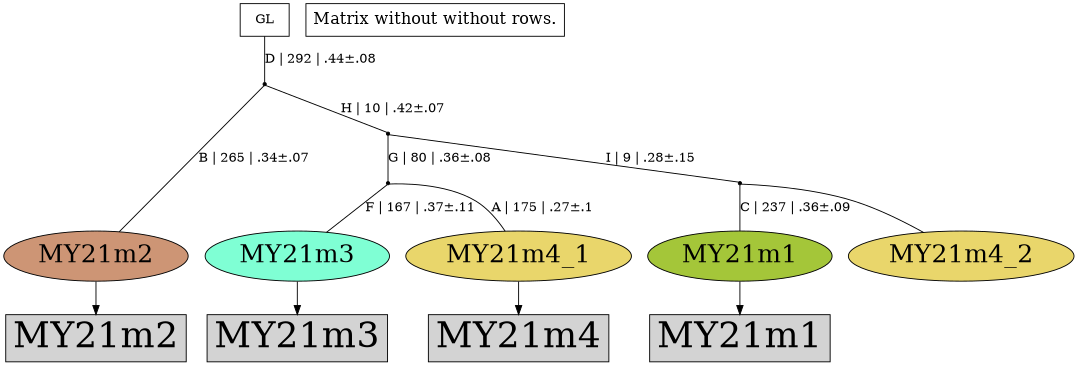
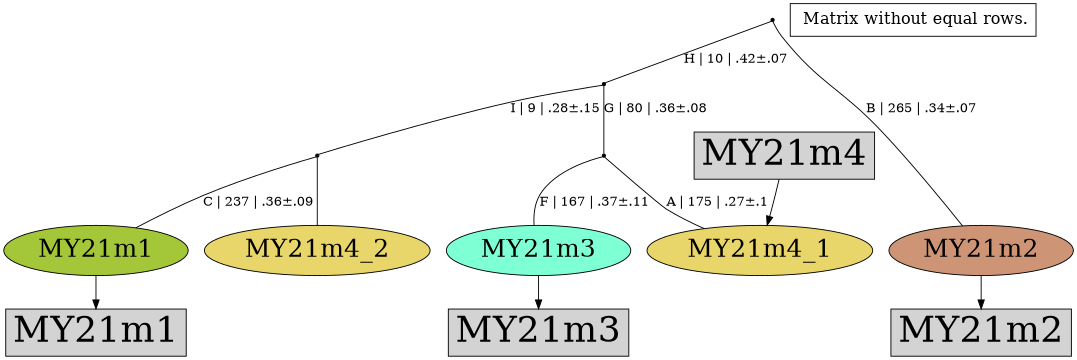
node "GL": removed
node "Matrix without without rows.": label "Matrix without without rows." -> "Matrix without equal rows."
edge "MY21m4_1" -> "MY21m4": reversed
